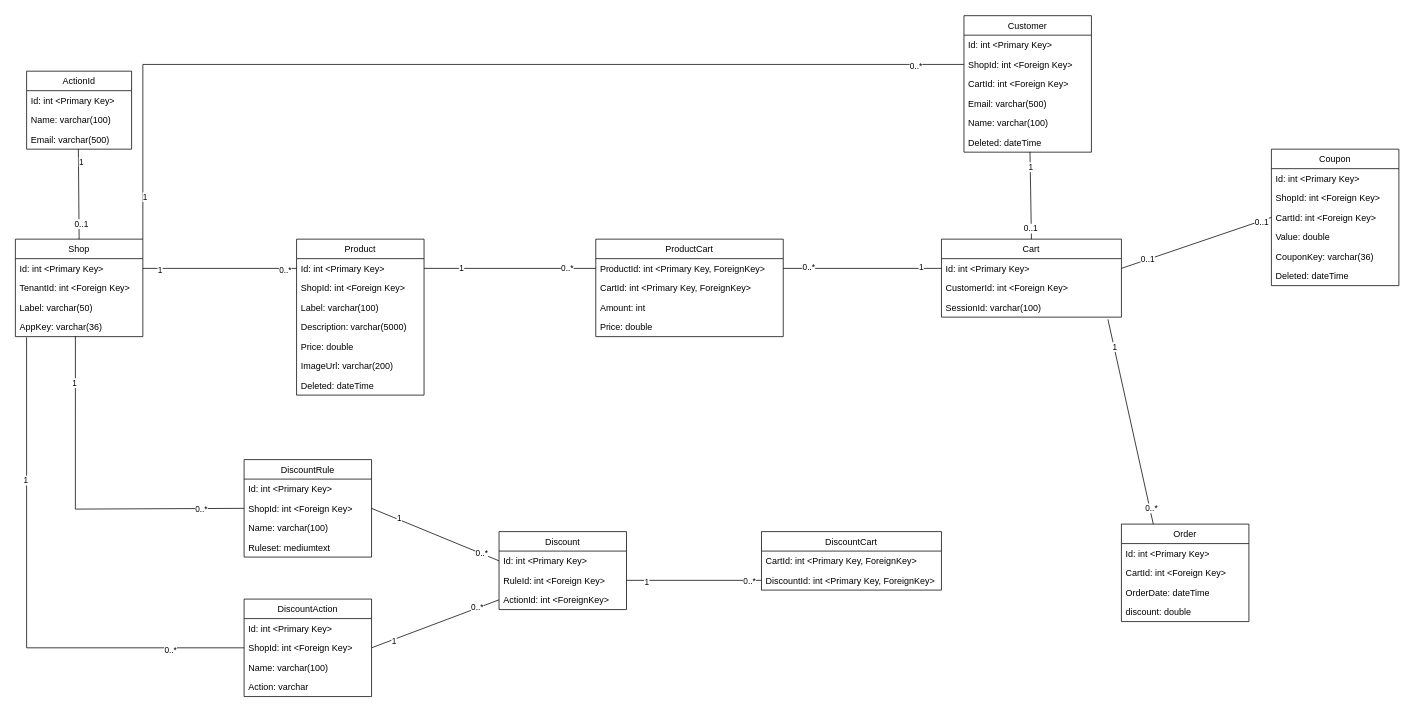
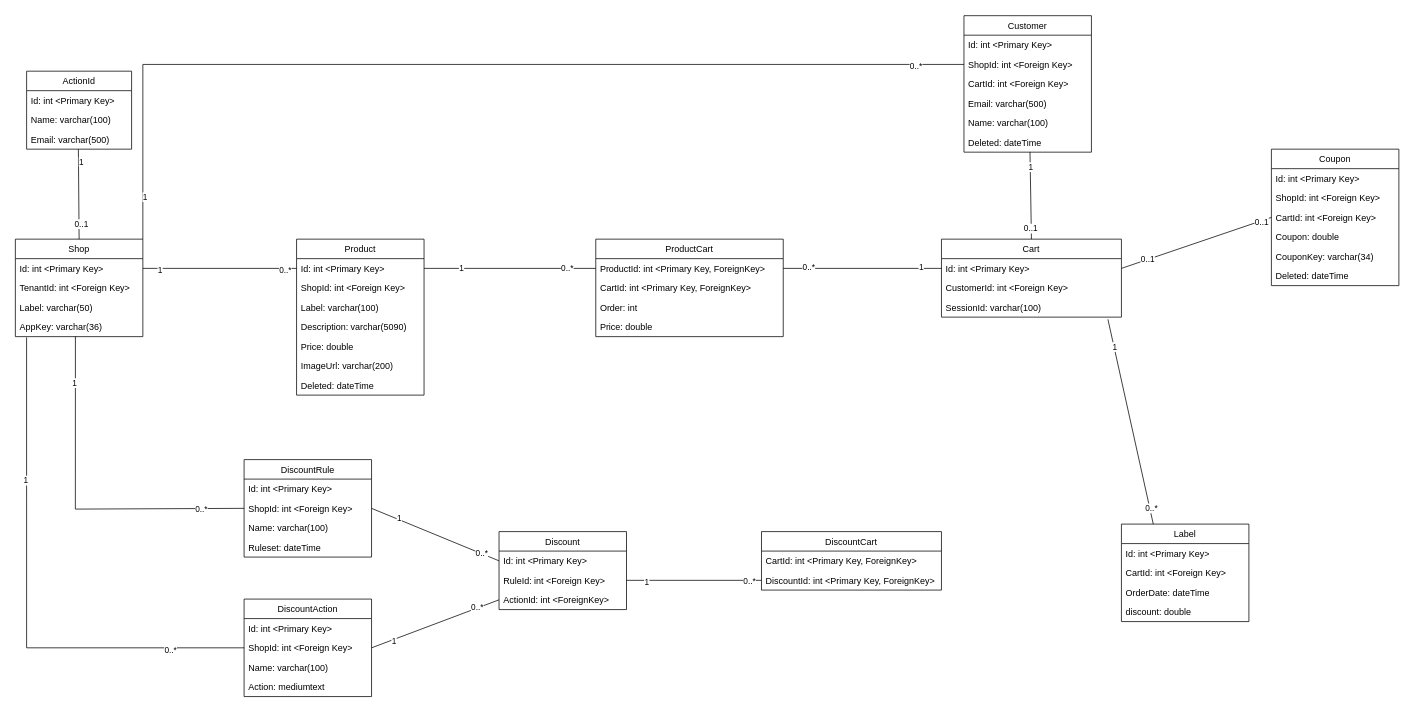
node "Value: double": label "Value: double" -> "Coupon: double"
node "CouponKey: varchar(36)": label "CouponKey: varchar(36)" -> "CouponKey: varchar(34)"
node "Amount: int": label "Amount: int" -> "Order: int"
node "Description: varchar(5000)": label "Description: varchar(5000)" -> "Description: varchar(5090)"
node "Order": label "Order" -> "Label"
node "Ruleset: mediumtext": label "Ruleset: mediumtext" -> "Ruleset: dateTime"
node "Action: varchar": label "Action: varchar" -> "Action: mediumtext"
